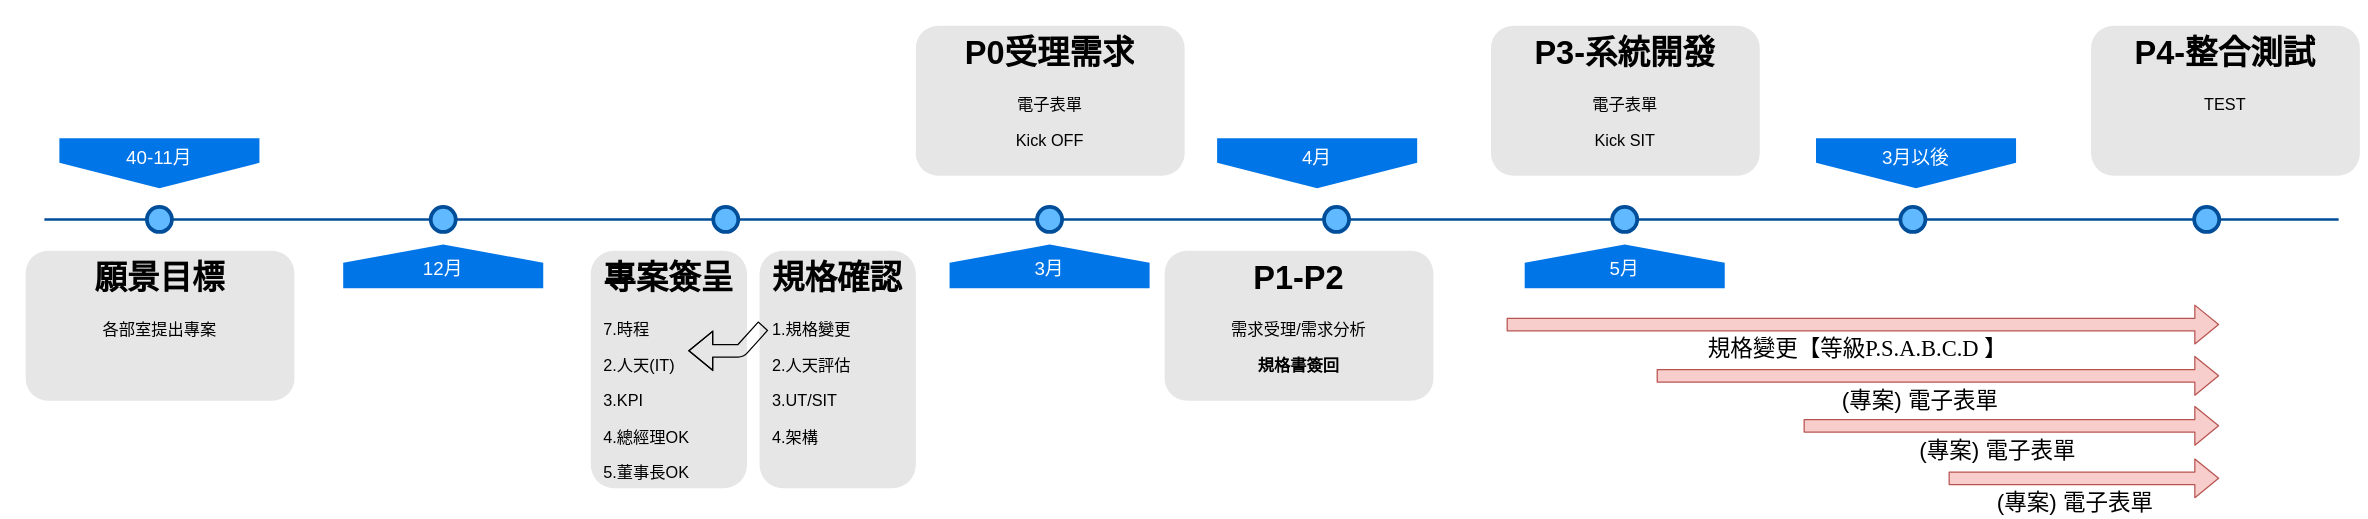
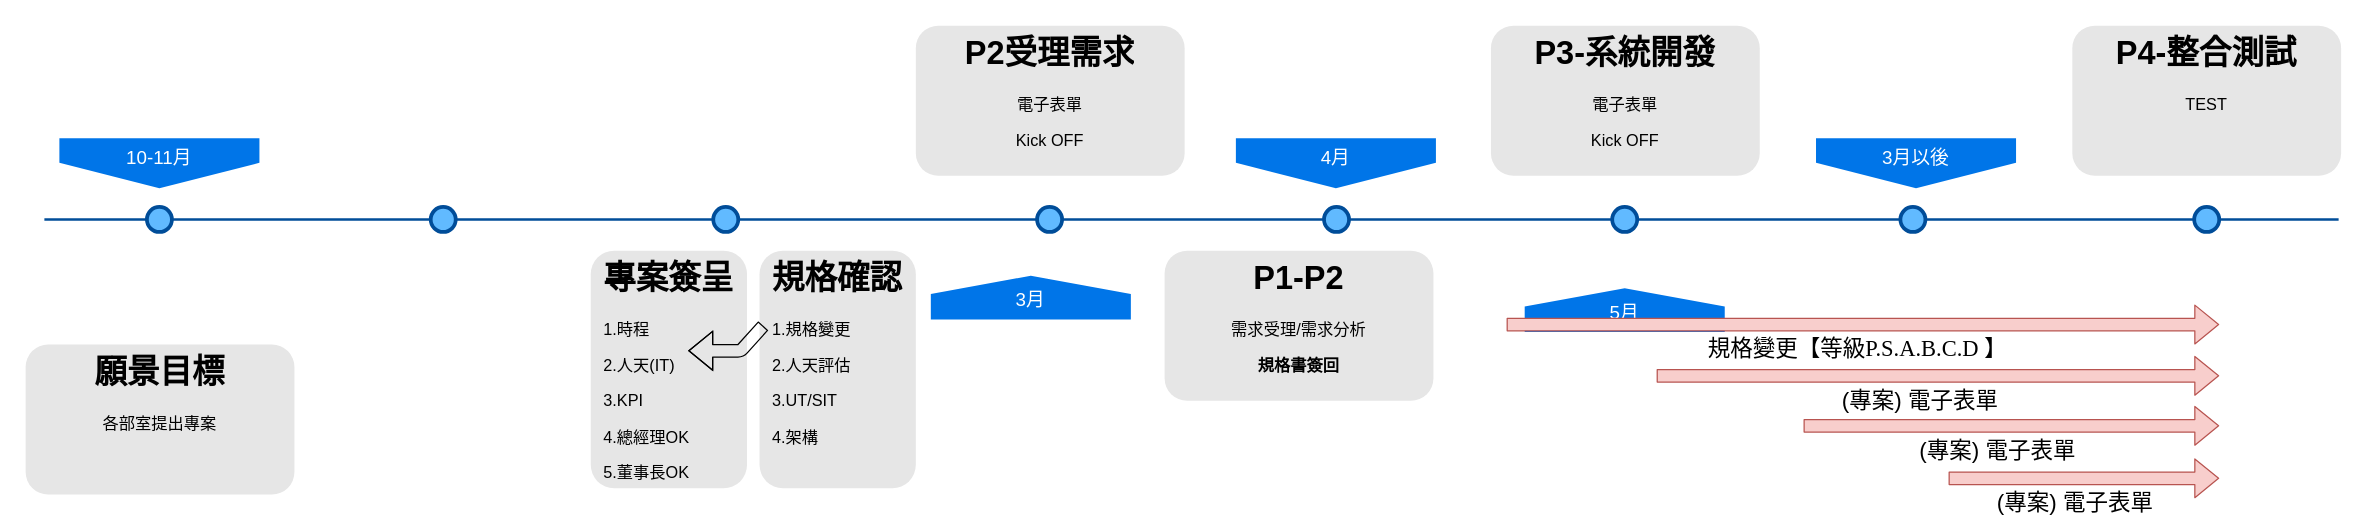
node "P0受理需求電子表單 Kick OFF": label "P0受理需求電子表單 Kick OFF" -> "P2受理需求電子表單 Kick OFF"
node "P3-系統開發電子表單 Kick SIT": label "P3-系統開發電子表單 Kick SIT" -> "P3-系統開發電子表單 Kick OFF"
node "P4-整合測試TEST": moved (2225, 101) -> (2206, 101)
node "40-11月": label "40-11月" -> "10-11月"
node "4月": moved (1317, 163) -> (1336, 163)
node "12月": removed
node "3月": moved (1049, 266) -> (1031, 298)
node "5月": moved (1624, 266) -> (1624, 310)
node "專案簽呈7.時程 2.人天(IT) 3.KPI 4.總經理OK 5.董事長OK": label "專案簽呈7.時程 2.人天(IT) 3.KPI 4.總經理OK 5.董事長OK" -> "專案簽呈1.時程 2.人天(IT) 3.KPI 4.總經理OK 5.董事長OK"
node "願景目標各部室提出專案": moved (160, 326) -> (160, 419)
